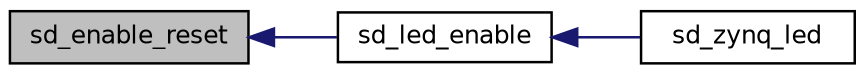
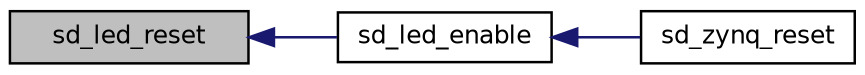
node "sd_enable_reset": label "sd_enable_reset" -> "sd_led_reset"
node "sd_zynq_led": label "sd_zynq_led" -> "sd_zynq_reset"
